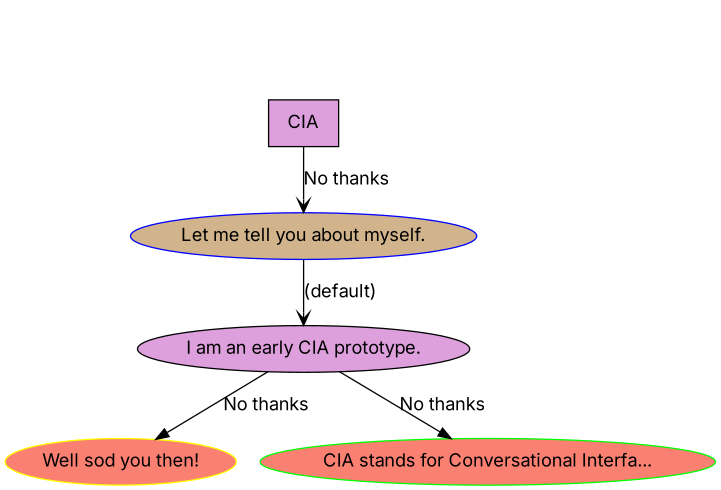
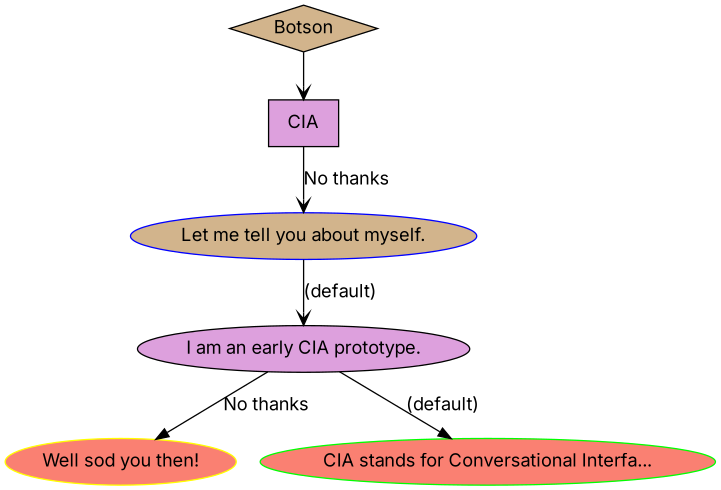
node "Botson": added
edge "I am an early CIA prototype." -> "CIA stands for Conversational Interfa...": label "No thanks" -> "(default)"
